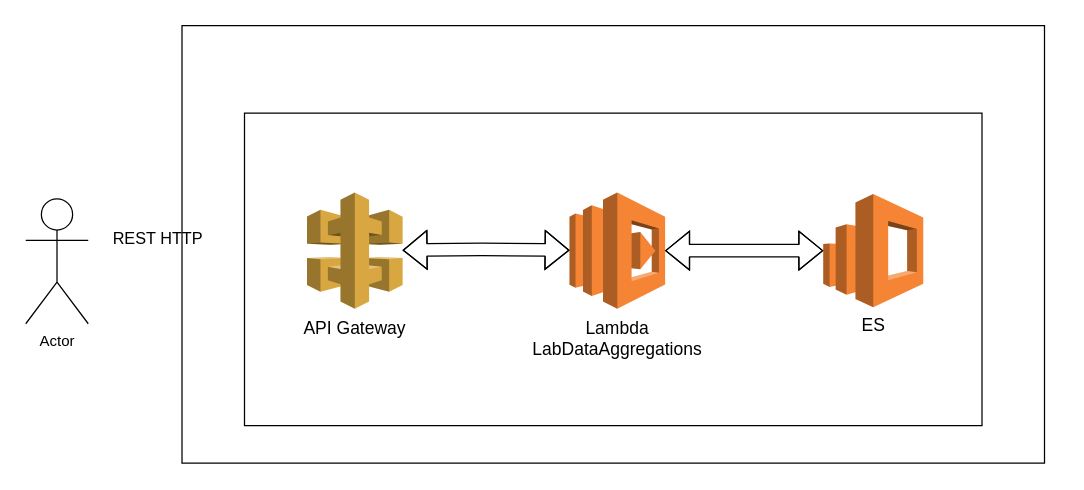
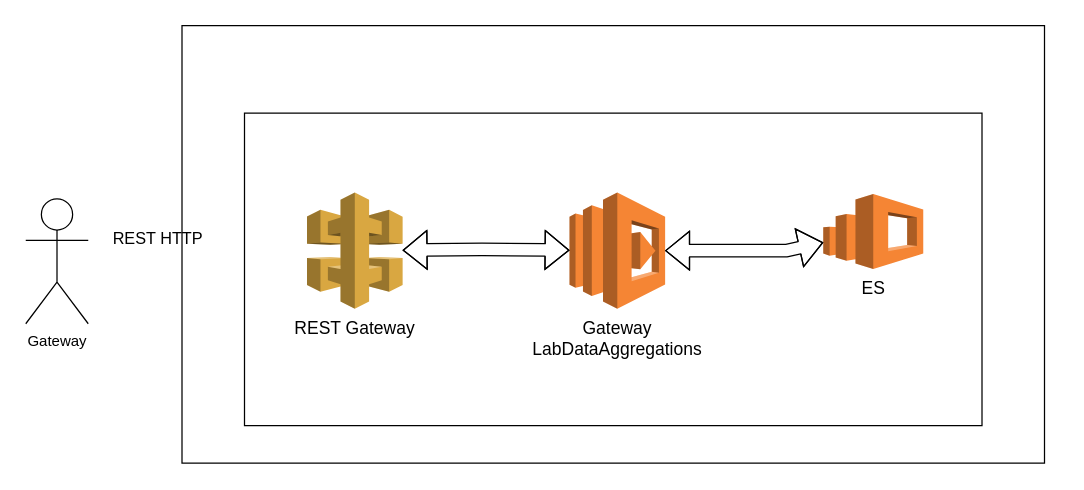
node "ES": size 100x113 -> 100x75
node "API Gateway": label "API Gateway" -> "REST Gateway"
node "Lambda LabDataAggregations": label "Lambda LabDataAggregations" -> "Gateway LabDataAggregations"
node "Actor": label "Actor" -> "Gateway"
